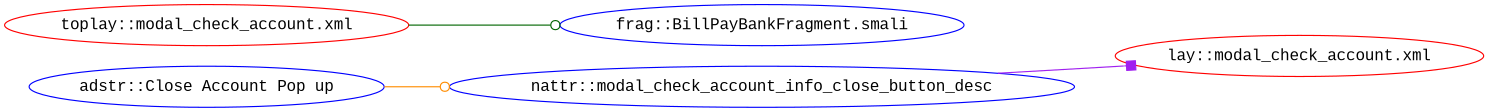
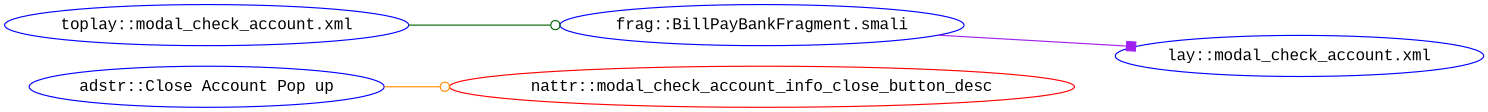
node "toplay::modal_check_account.xml": color red -> blue
node "lay::modal_check_account.xml": color red -> blue
edge "nattr::modal_check_account_info_close_button_desc" -> "lay::modal_check_account.xml": now "frag::BillPayBankFragment.smali" -> "lay::modal_check_account.xml"
node "nattr::modal_check_account_info_close_button_desc": color blue -> red
